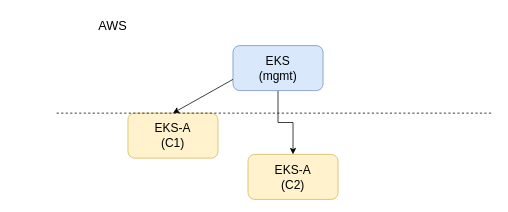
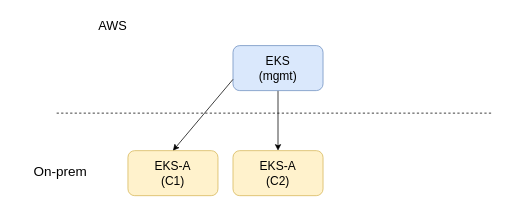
node "EKS-A(C1)": moved (173, 135) -> (173, 173)
node "On-prem": added
node "EKS-A(C2)": moved (293, 177) -> (278, 173)
